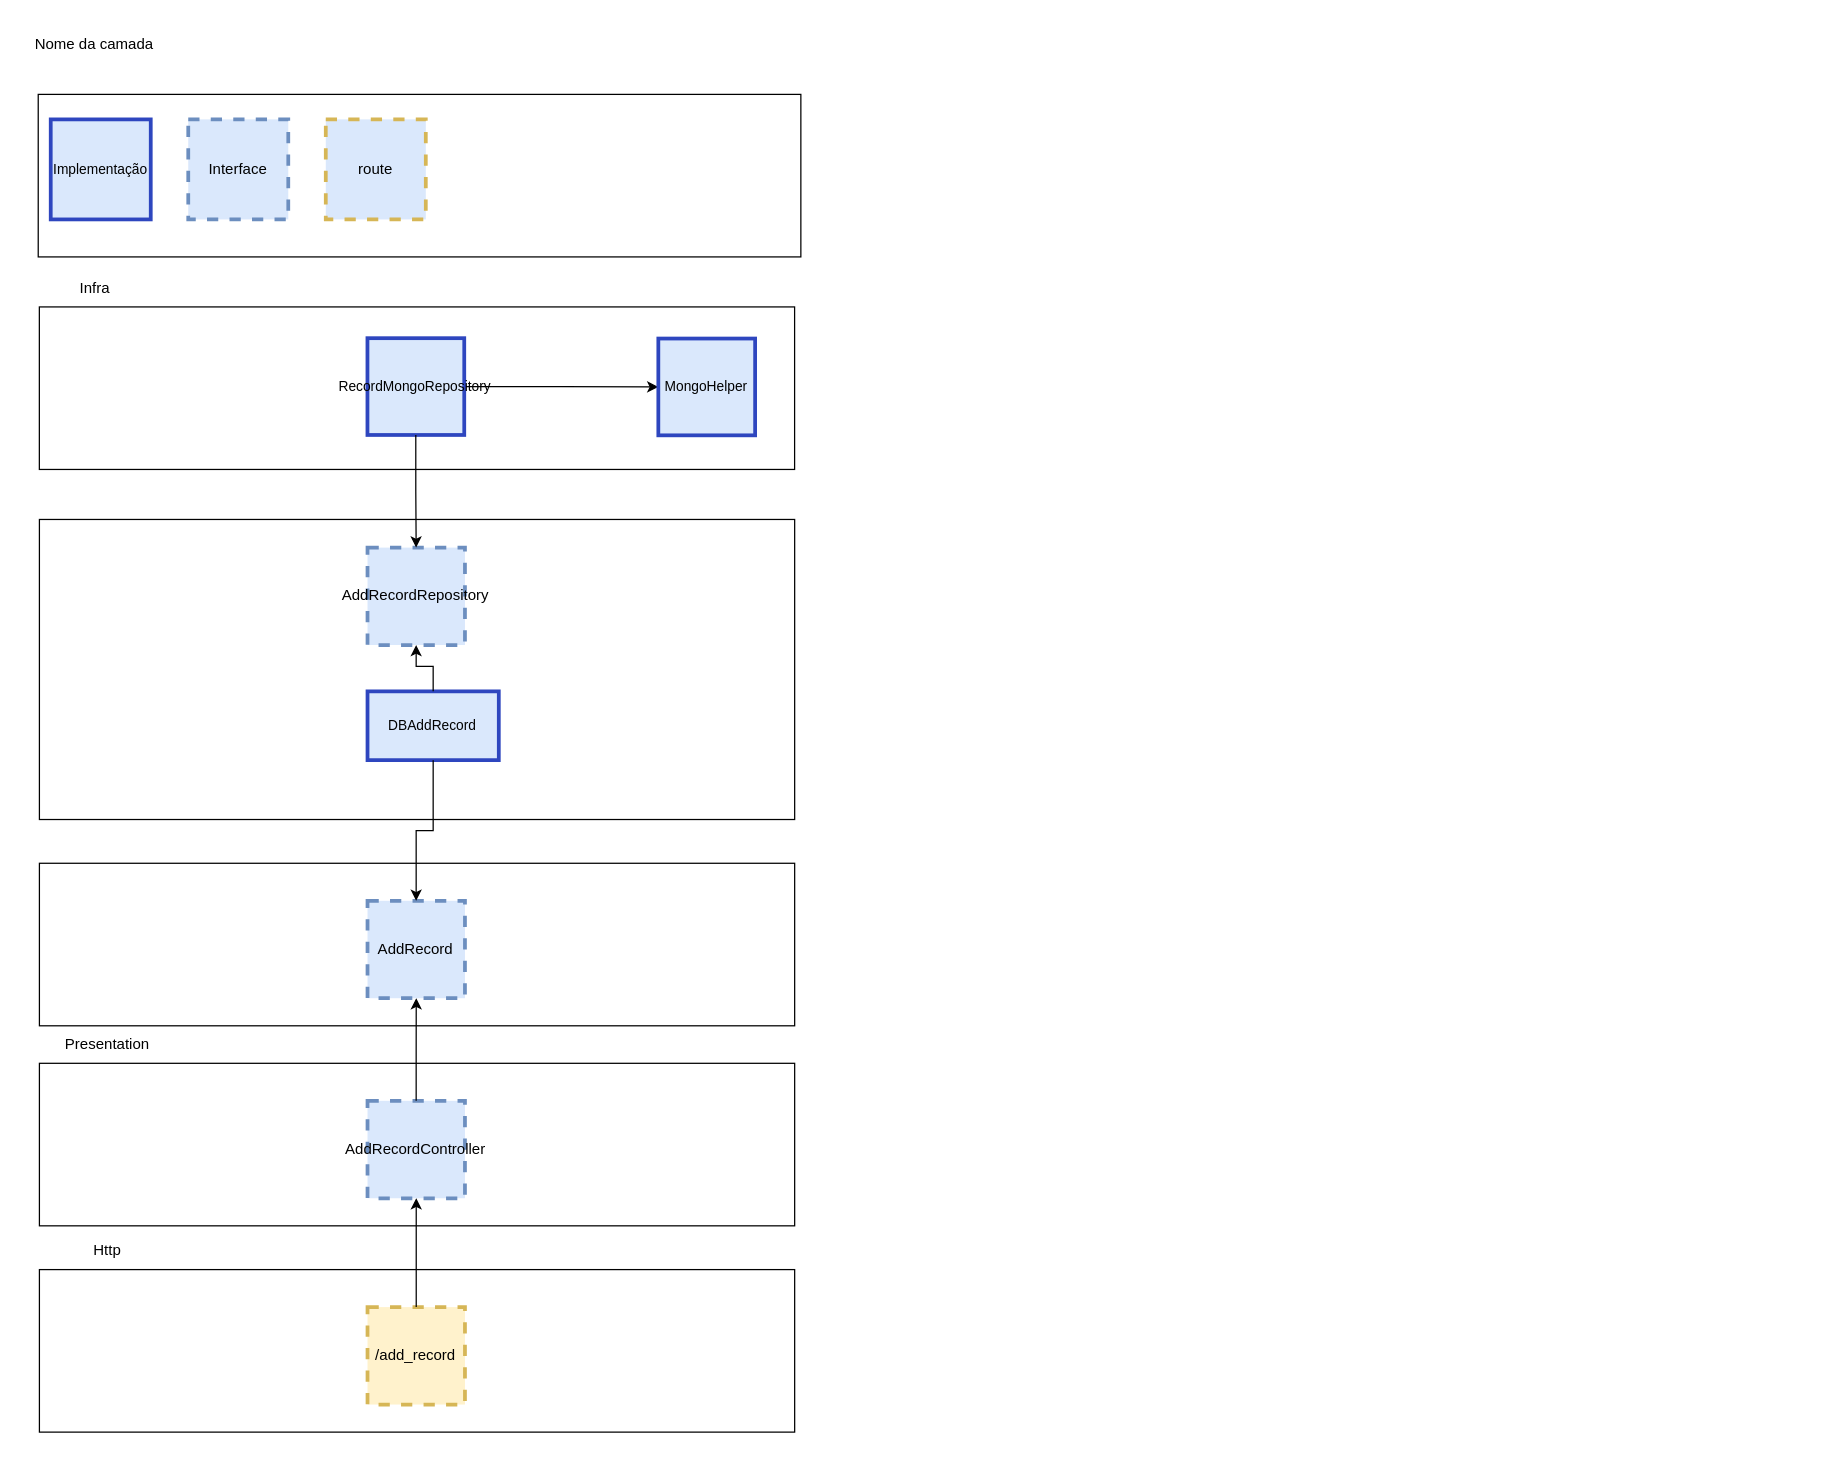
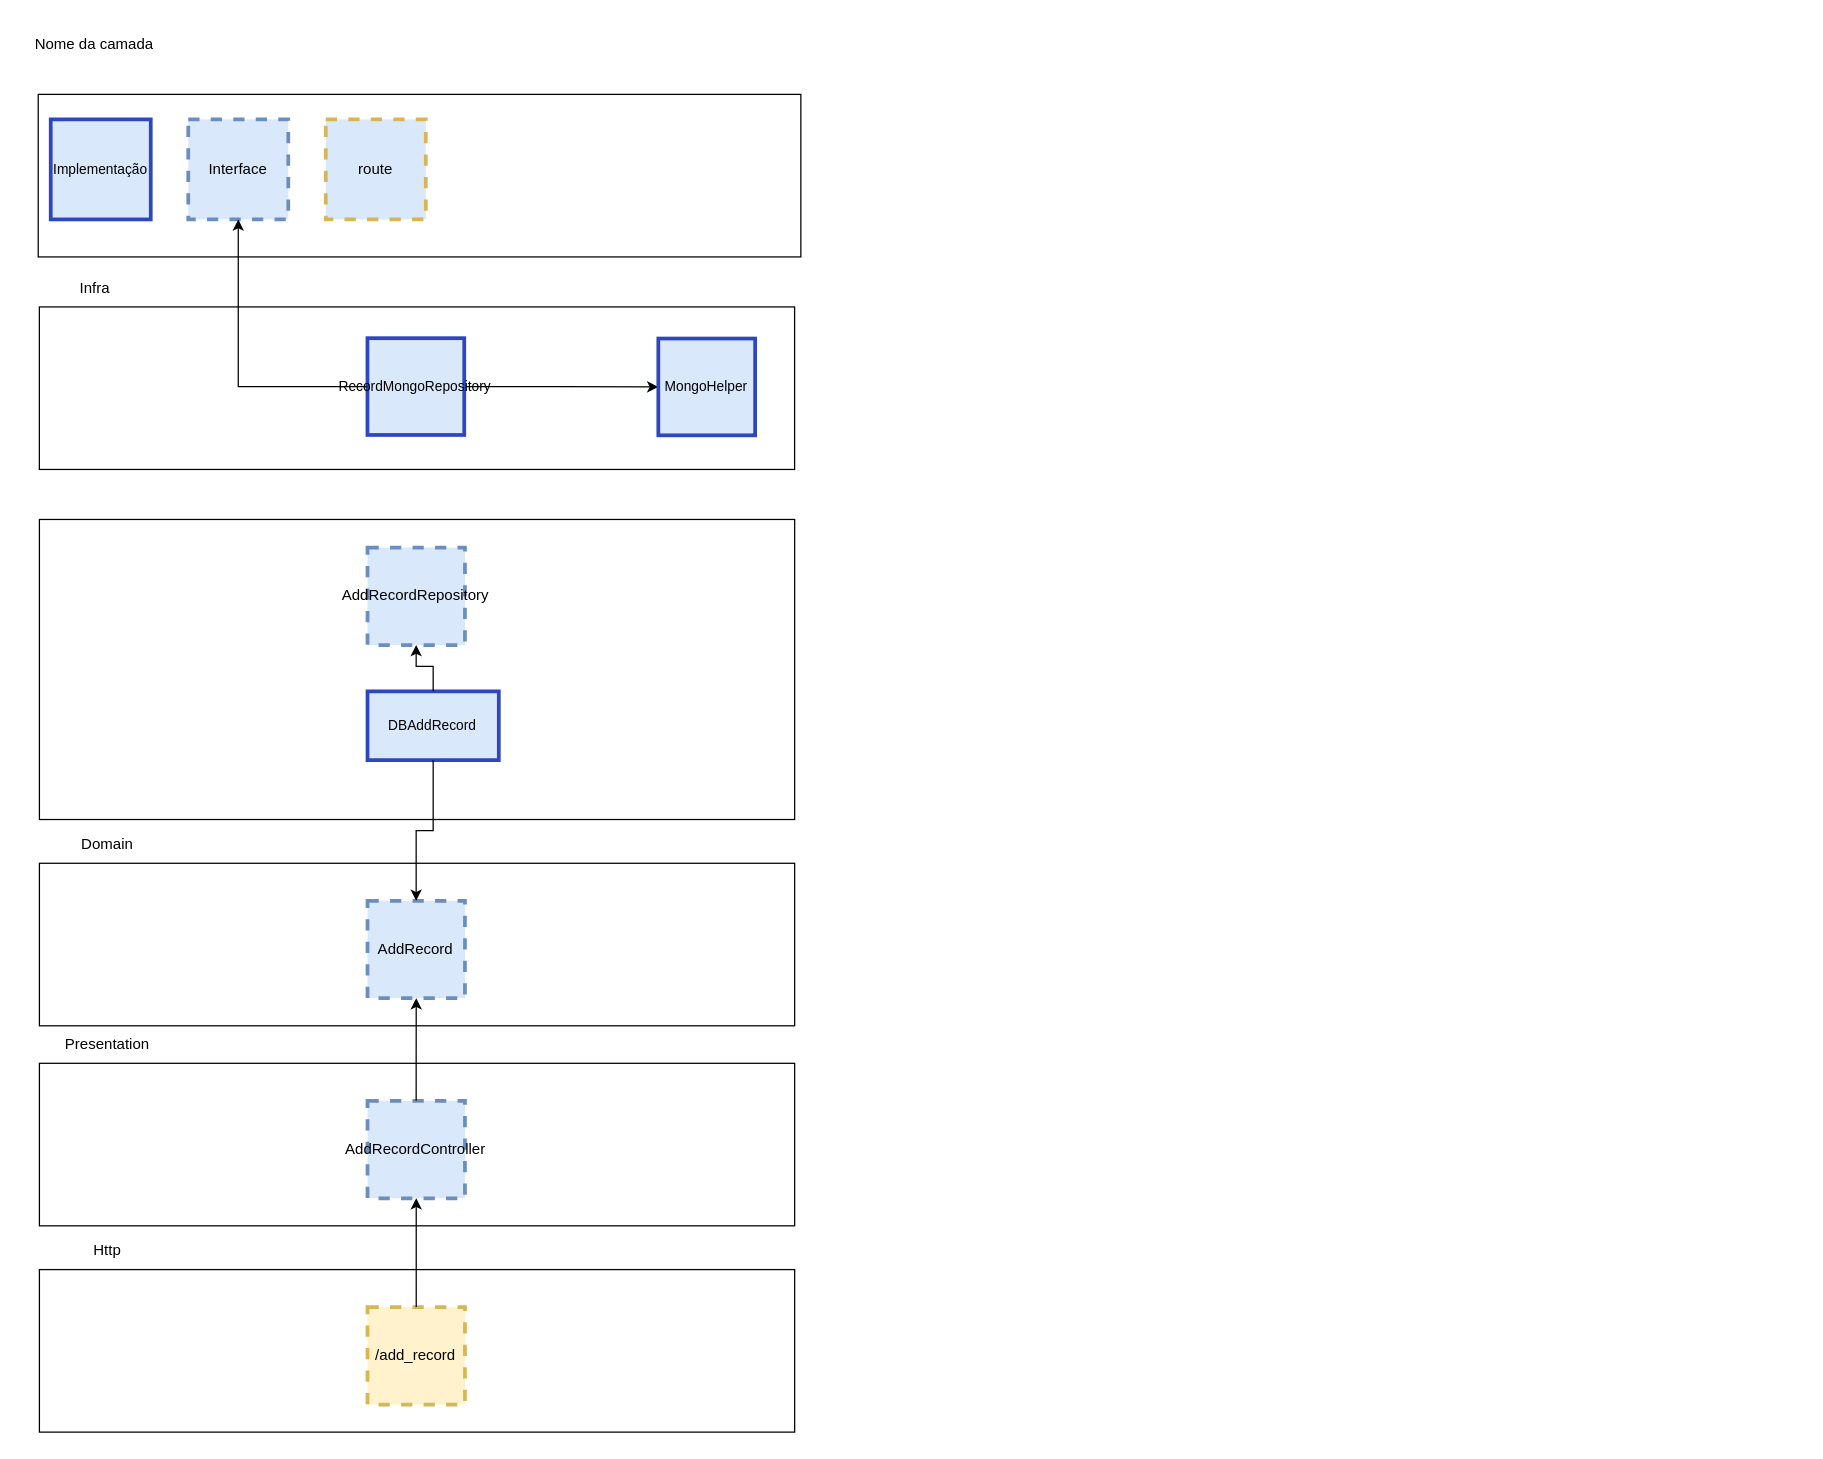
edge "RecordMongoRepository" -> "AddRecordRepository": now "RecordMongoRepository" -> "Interface"
node "Domain": added
